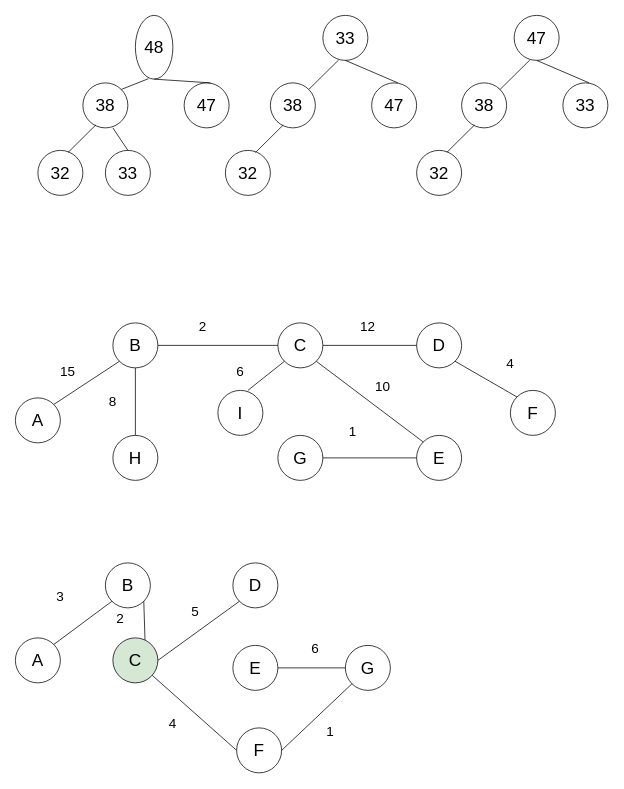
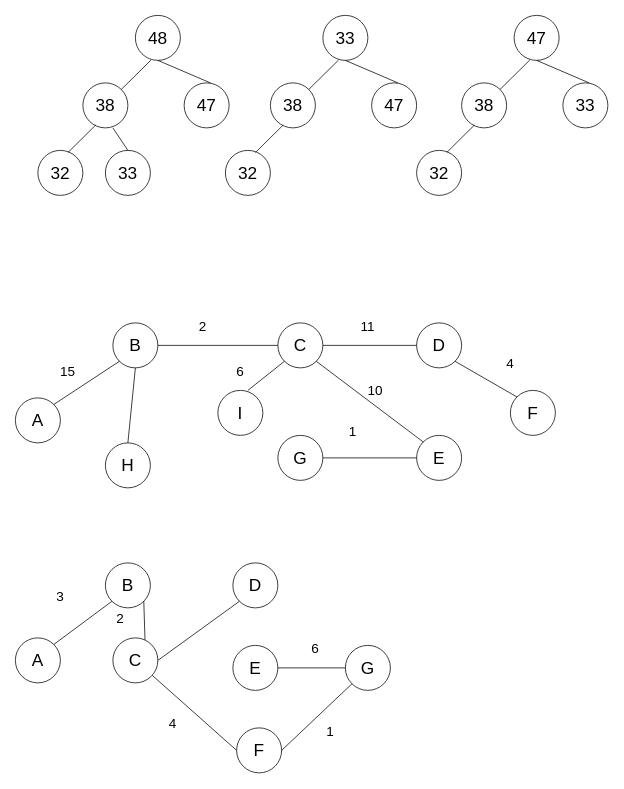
node "48": size 38x64 -> 45x45
node "12": label "12" -> "11"
node "10": moved (383, 387) -> (375, 390)
node "8": removed
node "H": moved (135, 458) -> (128, 465)
node "5": removed
node "C": fillcolor #d5e8d4 -> #ffffff
